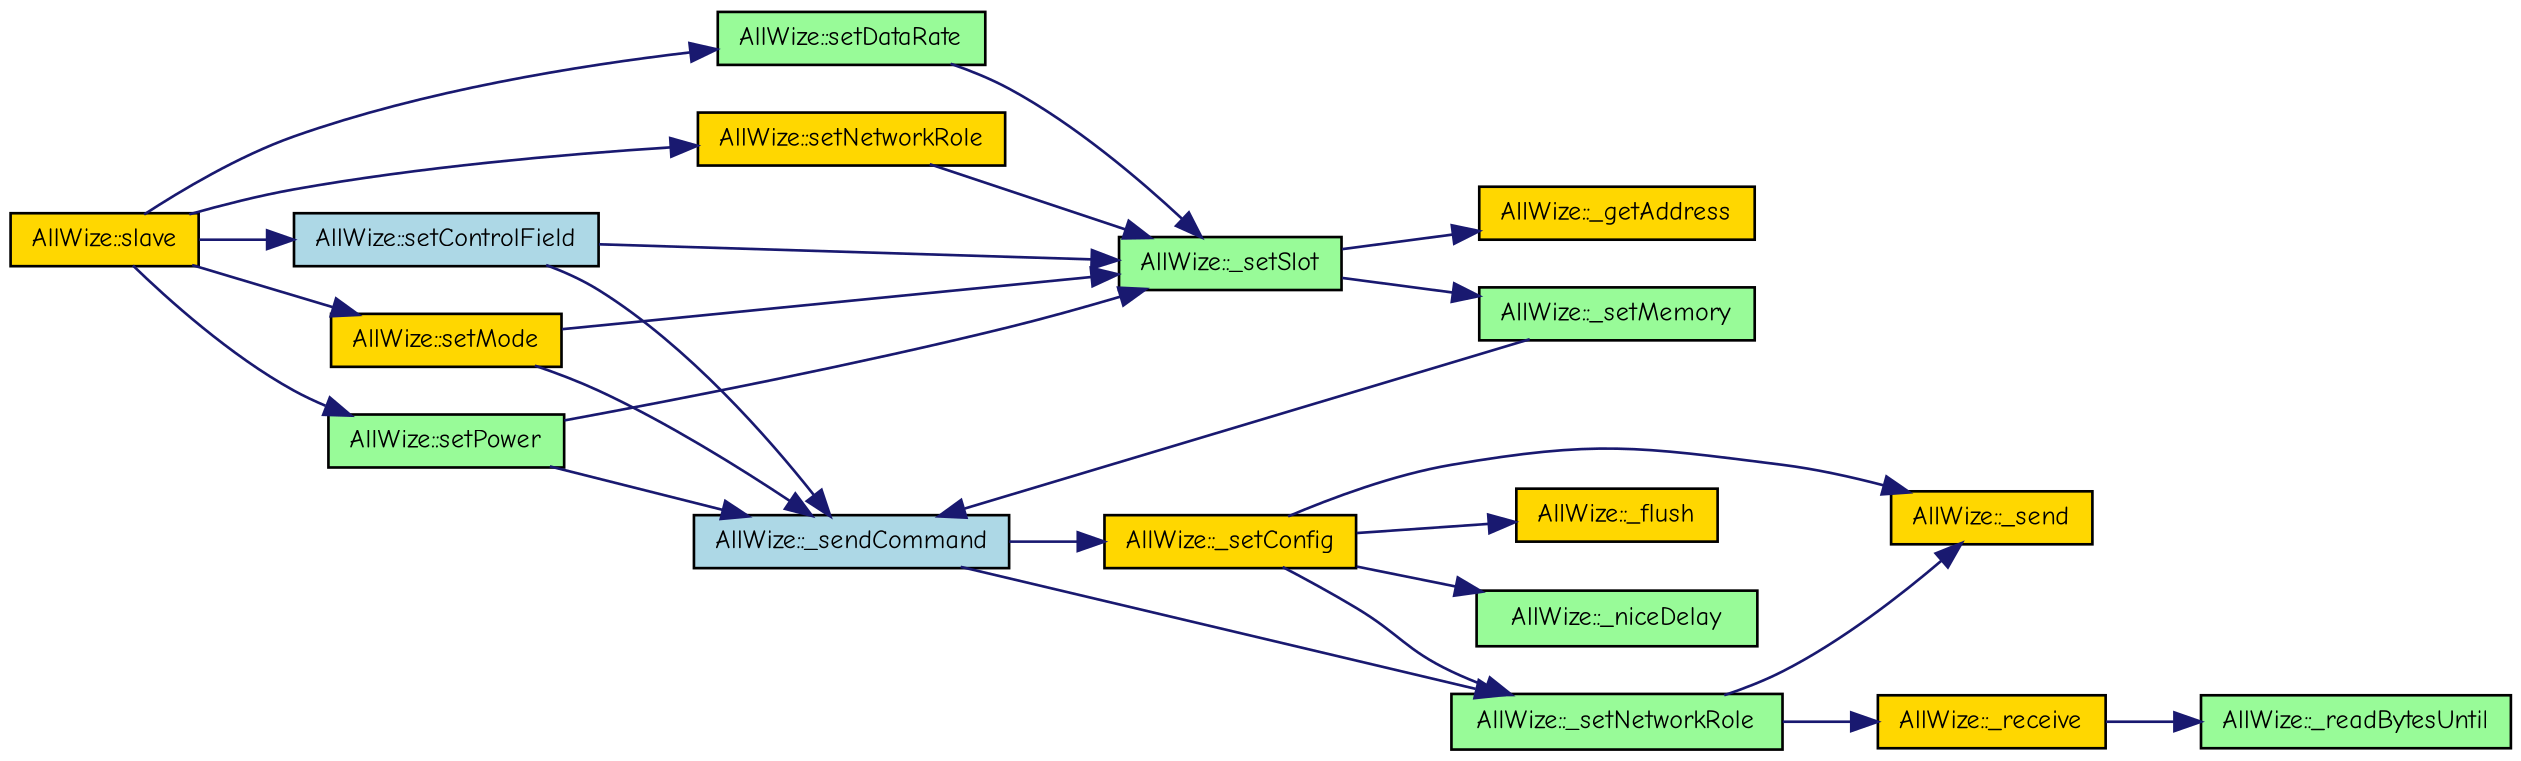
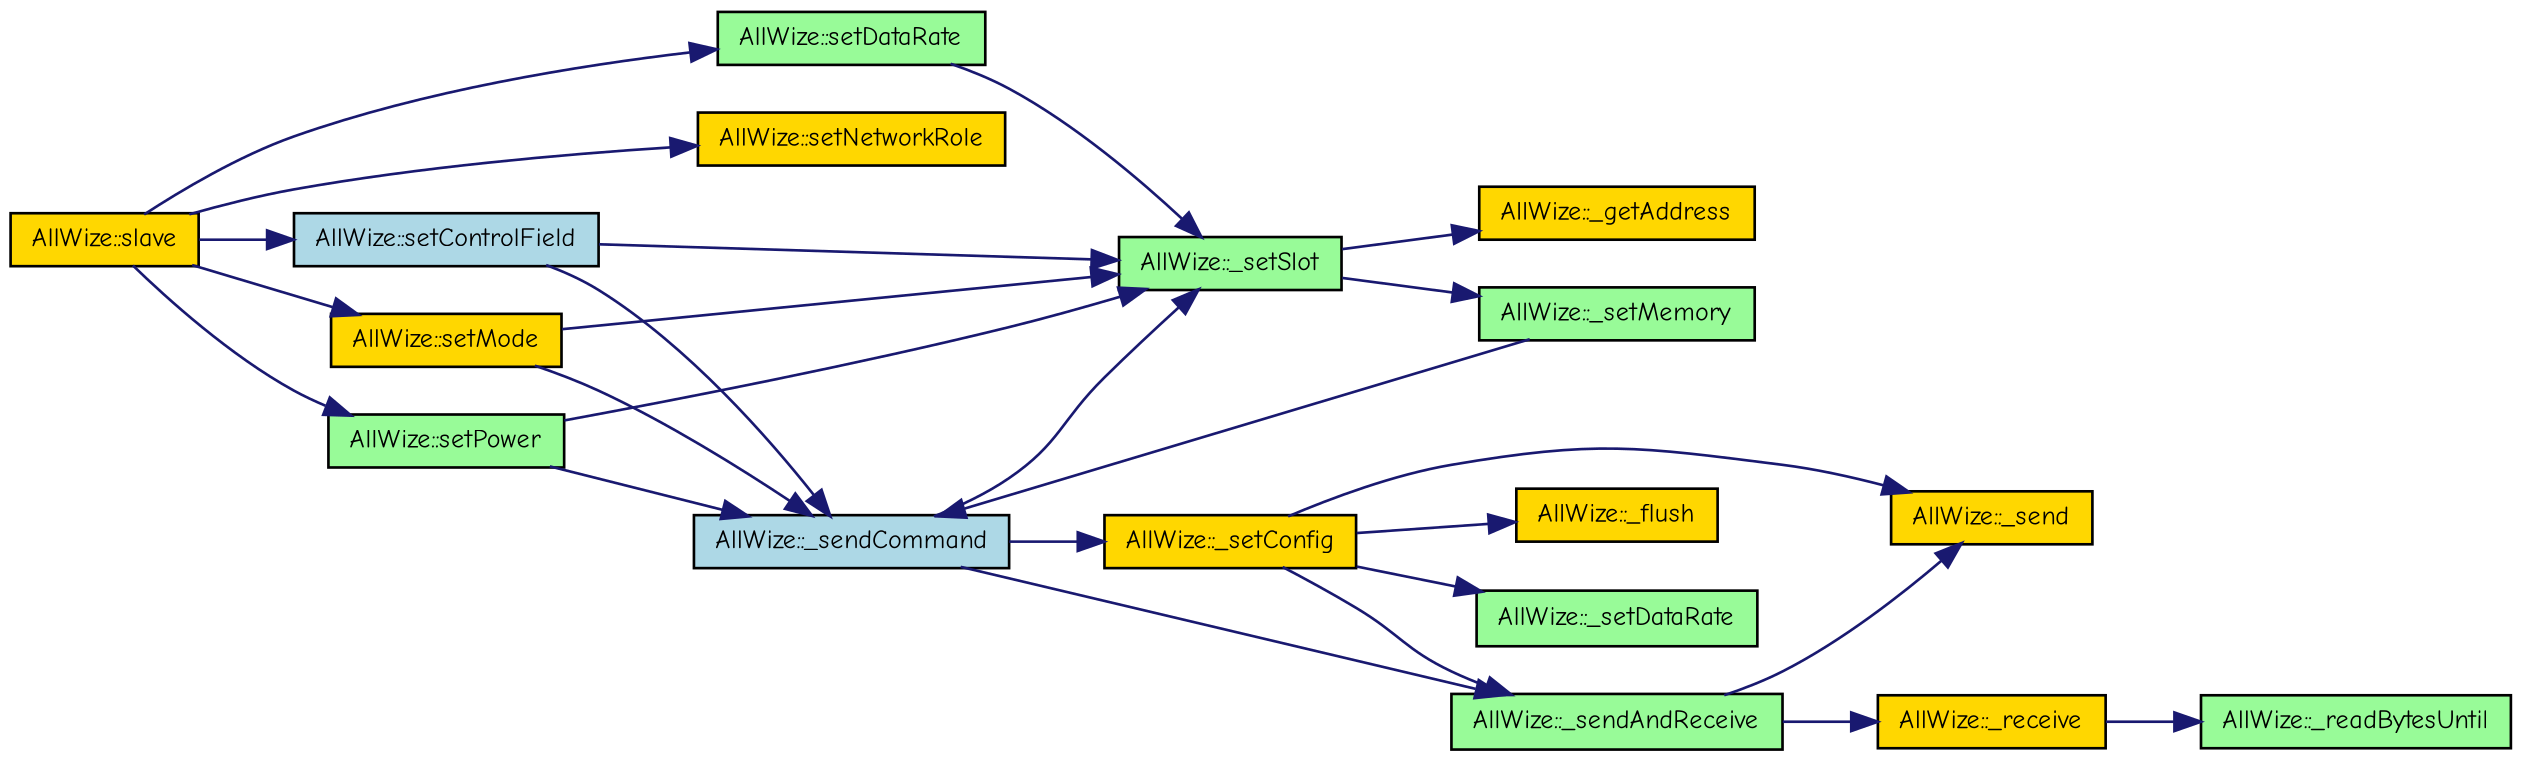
edge "AllWize::setNetworkRole" -> "AllWize::_setSlot": now "AllWize::_sendCommand" -> "AllWize::_setSlot"
node "AllWize::_niceDelay": label "AllWize::_niceDelay" -> "AllWize::_setDataRate"
node "AllWize::_setNetworkRole": label "AllWize::_setNetworkRole" -> "AllWize::_sendAndReceive"
